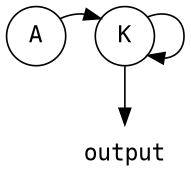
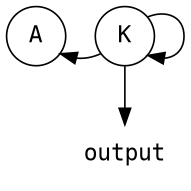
edge "A" -> "K": reversed
